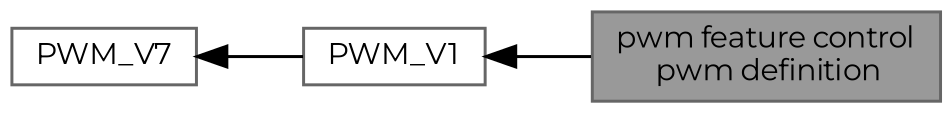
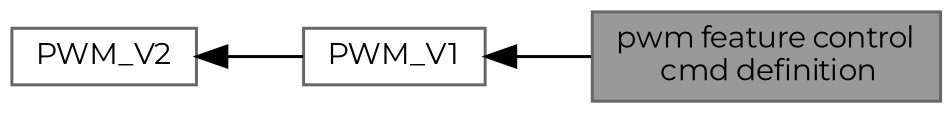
node "PWM_V7": label "PWM_V7" -> "PWM_V2"
node "pwm feature control pwm definition": label "pwm feature control pwm definition" -> "pwm feature control cmd definition"
